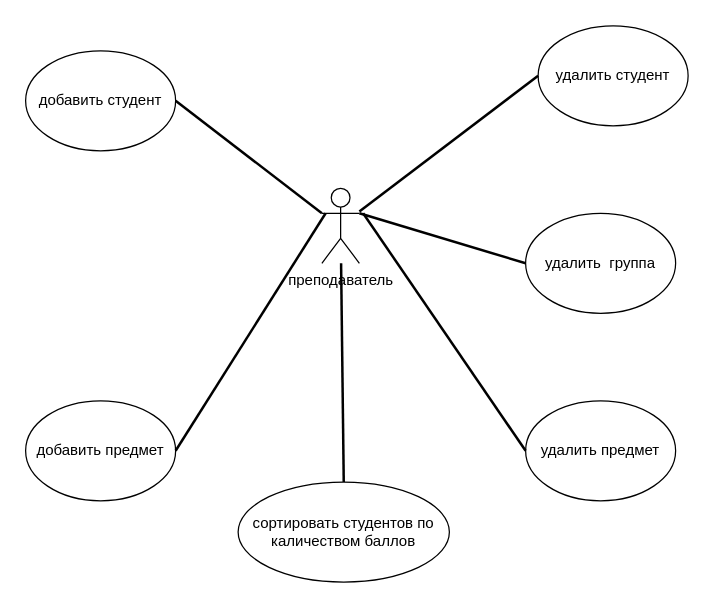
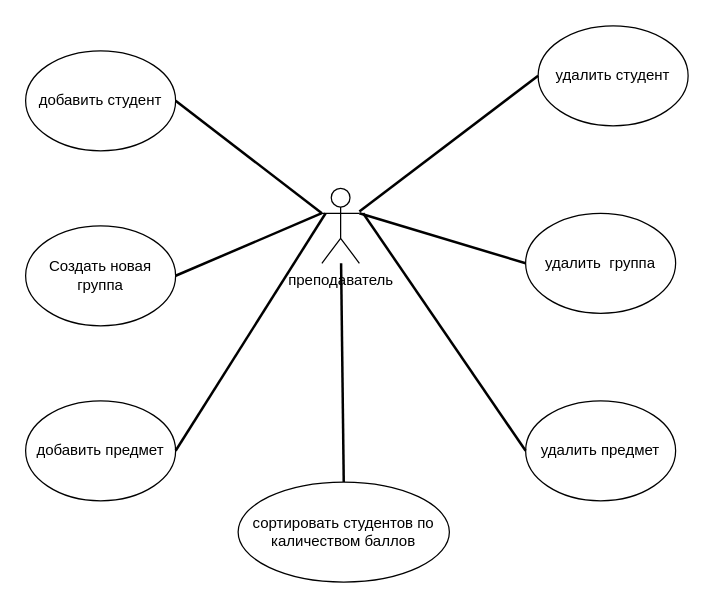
edge "преподаватель" -- "Создать новая группа": added
node "Создать новая группа": added
